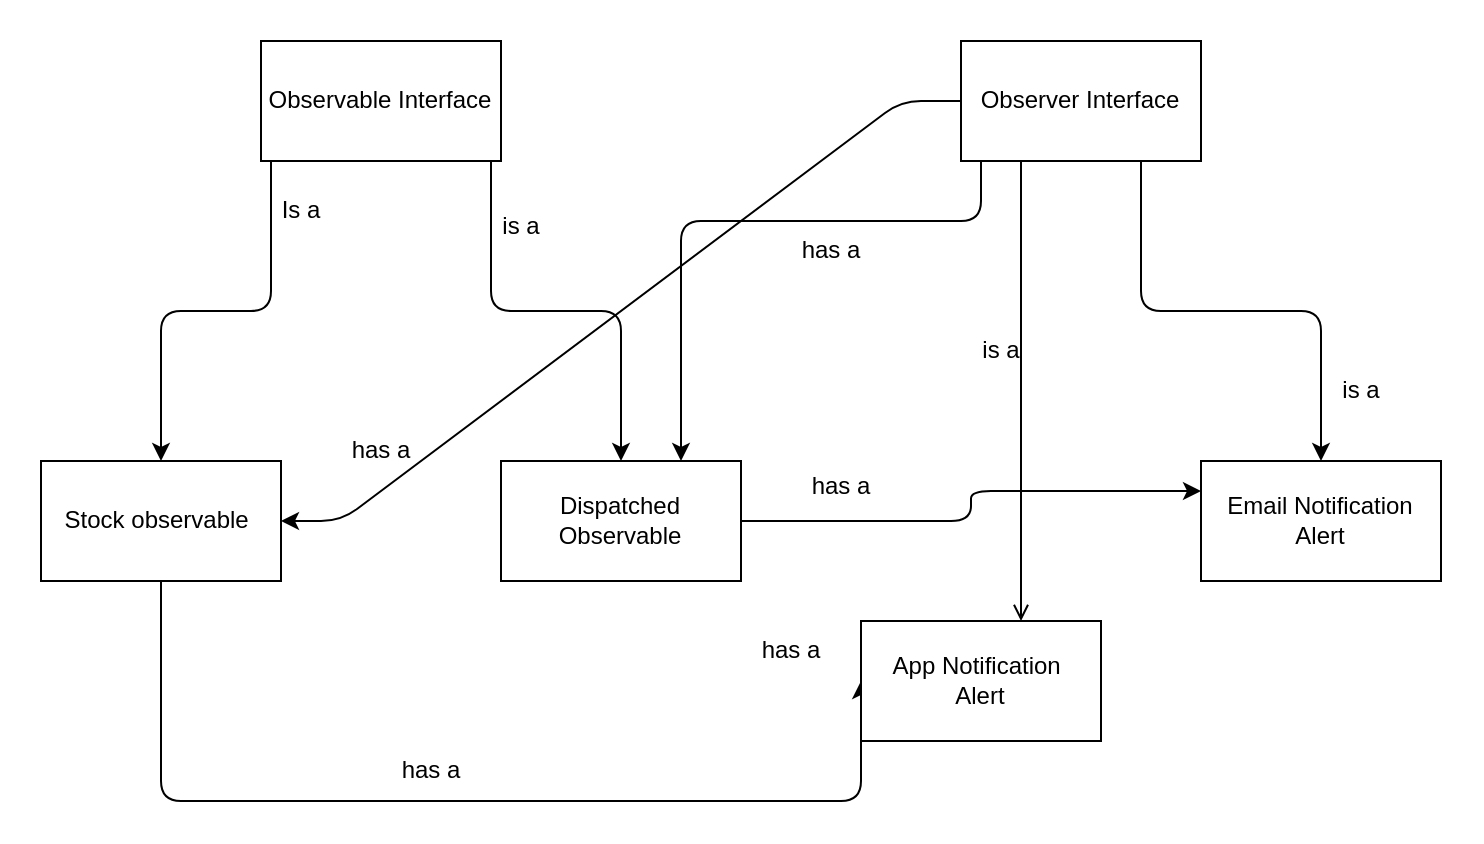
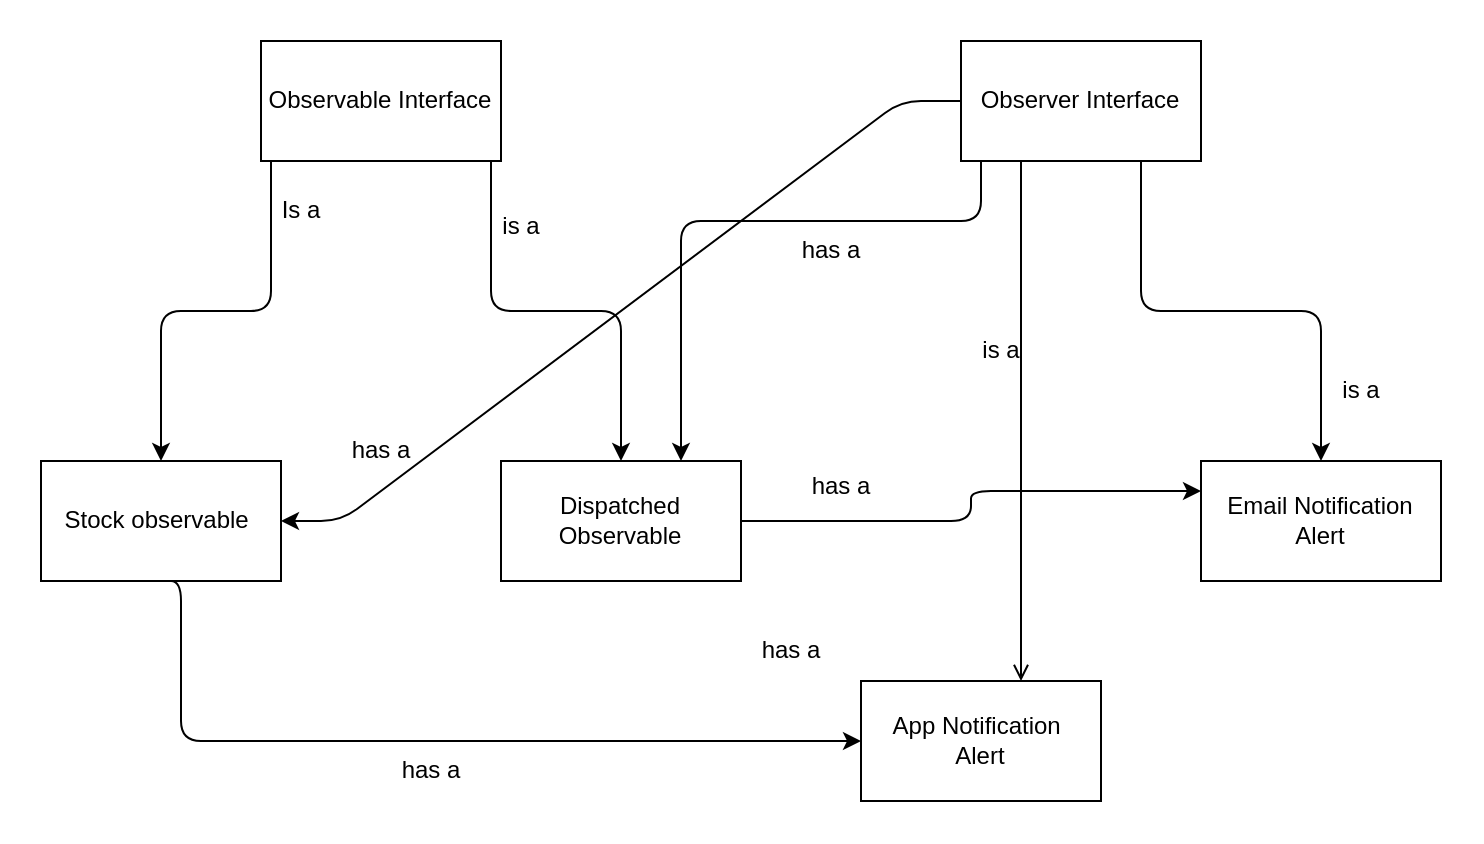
node "App Notification Alert": moved (981, 681) -> (981, 741)
